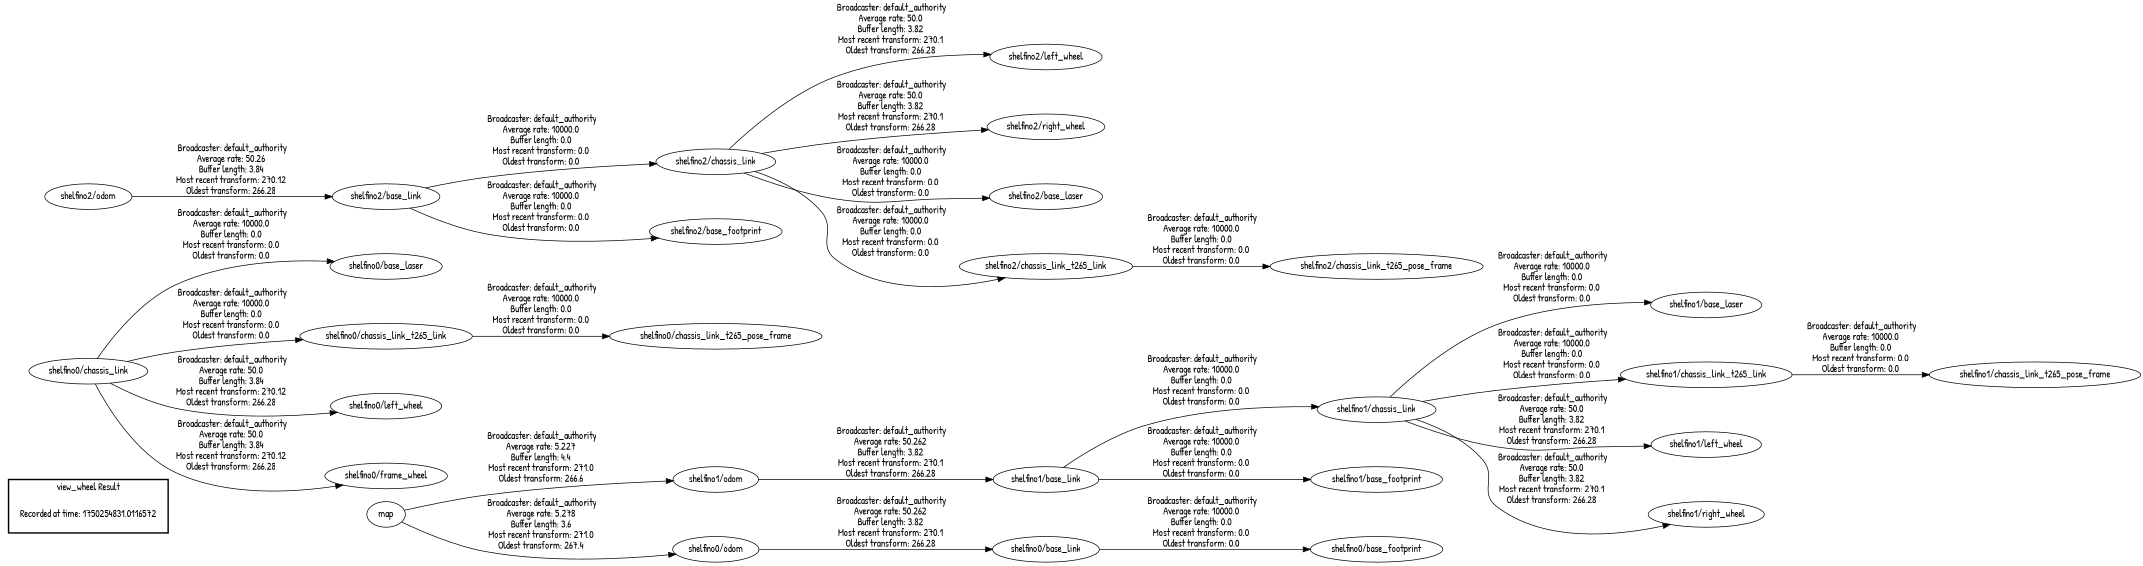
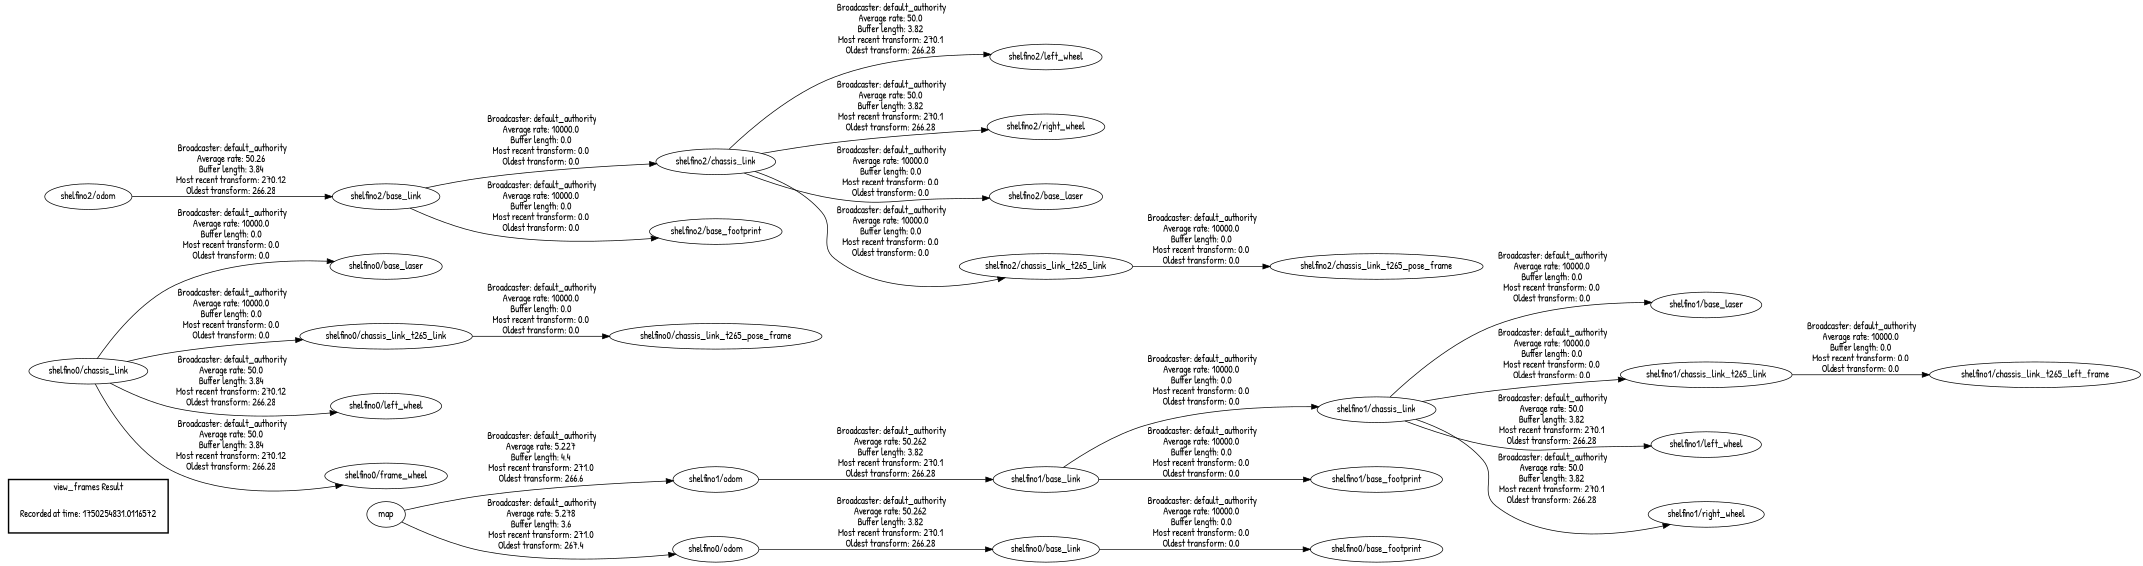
node "shelfino1/chassis_link_t265_pose_frame": label "shelfino1/chassis_link_t265_pose_frame" -> "shelfino1/chassis_link_t265_left_frame"
cluster "view_wheel Result": label "view_wheel Result" -> "view_frames Result"
